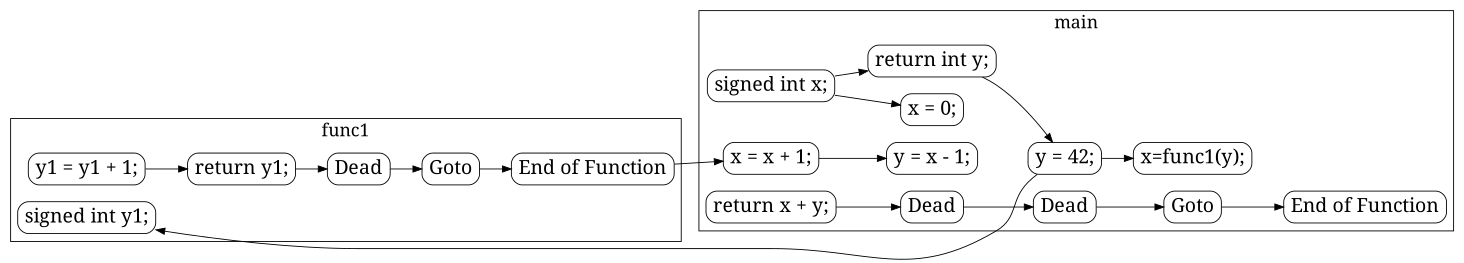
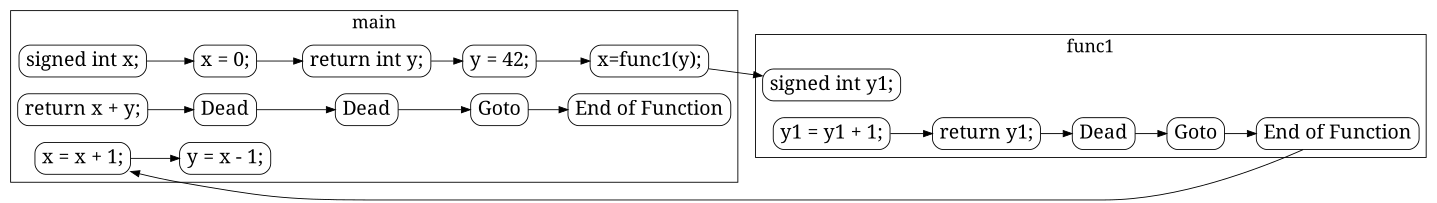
edge "signed int x;" -> "return int y;": now "x = 0;" -> "return int y;"
edge "y = 42;" -> "signed int y1;": now "x=func1(y);" -> "signed int y1;"
